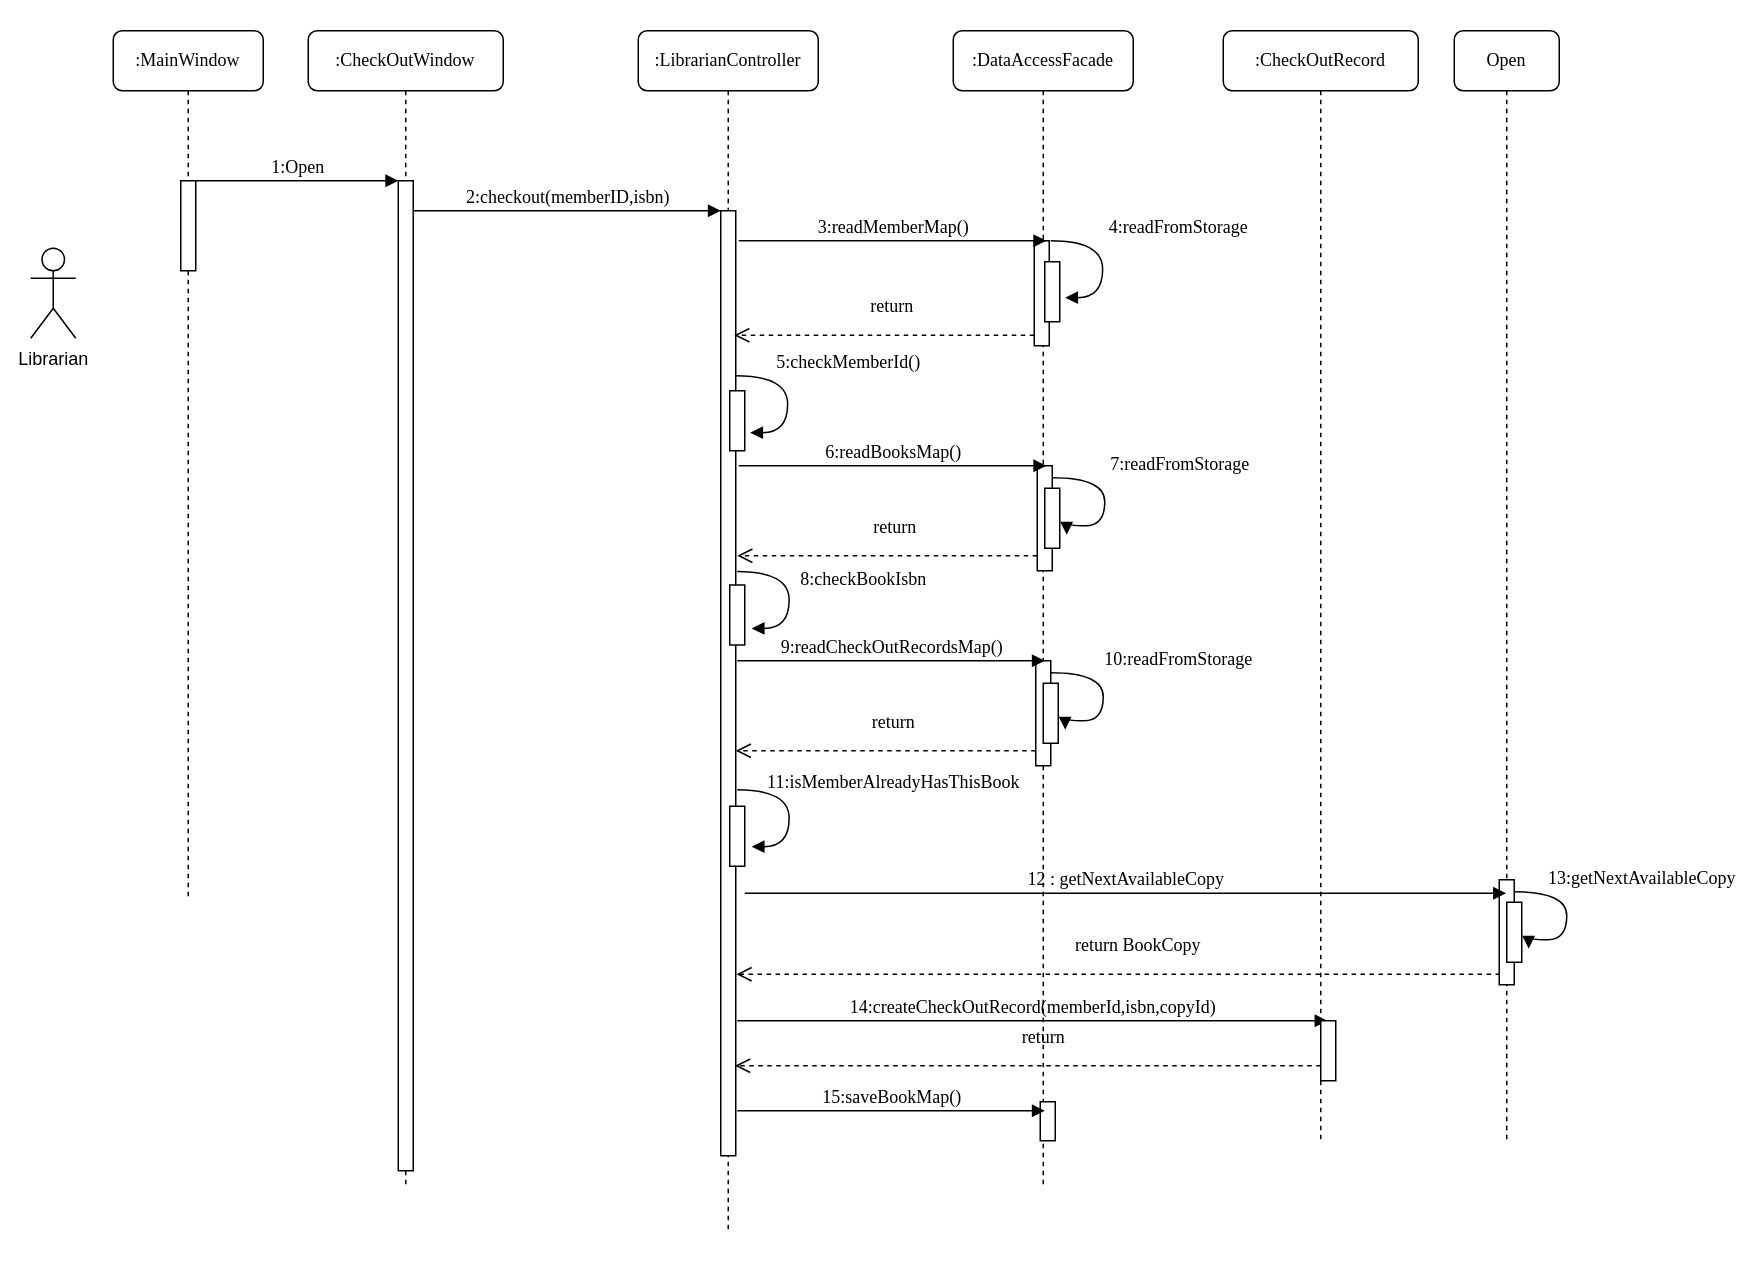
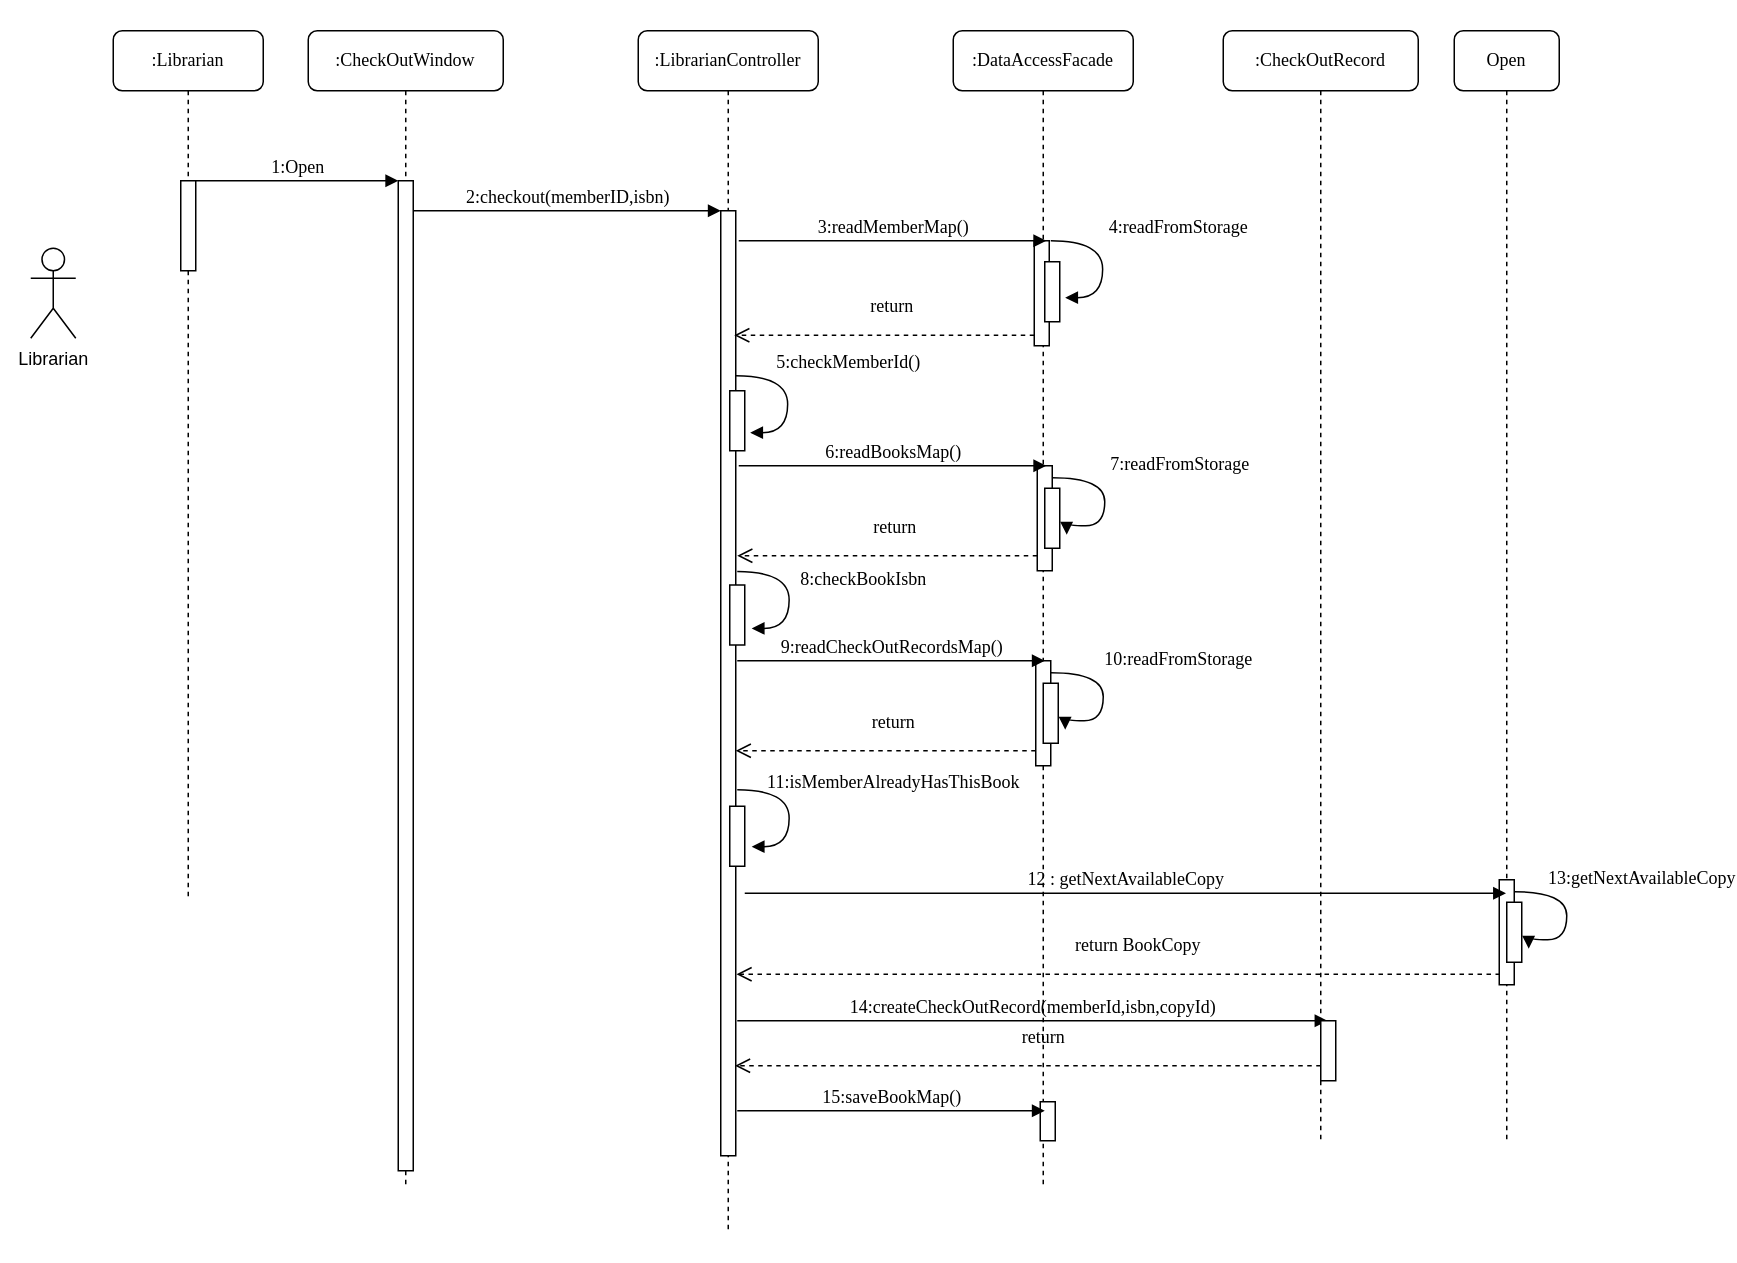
node ":MainWindow": label ":MainWindow" -> ":Librarian"
